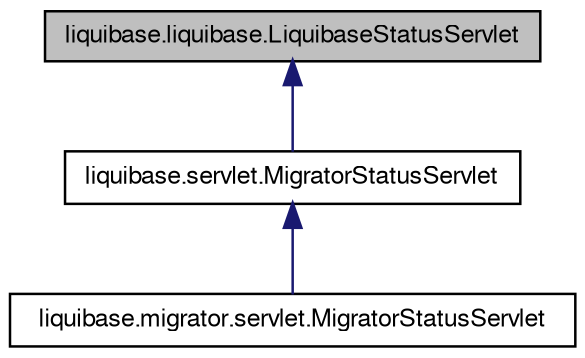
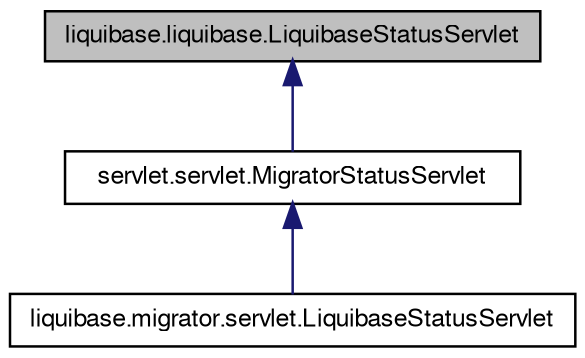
node "liquibase.servlet.MigratorStatusServlet": label "liquibase.servlet.MigratorStatusServlet" -> "servlet.servlet.MigratorStatusServlet"
node "liquibase.migrator.servlet.MigratorStatusServlet": label "liquibase.migrator.servlet.MigratorStatusServlet" -> "liquibase.migrator.servlet.LiquibaseStatusServlet"
